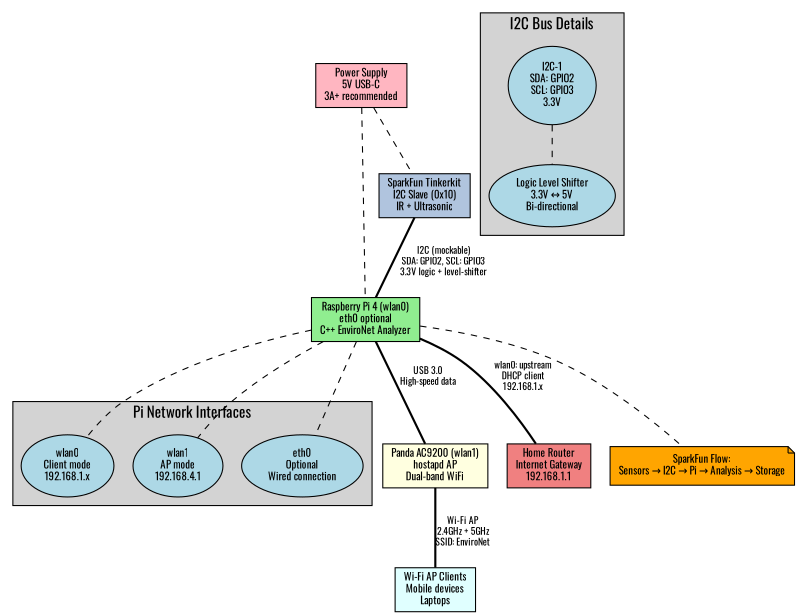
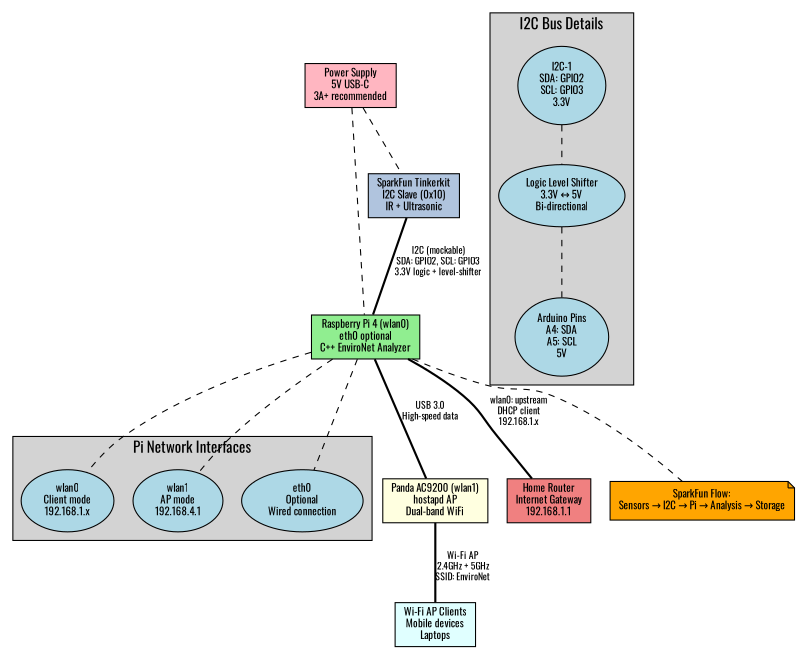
node "Arduino Pins A4: SDA A5: SCL 5V": added
